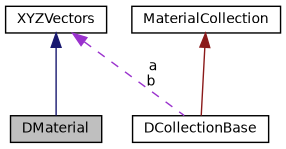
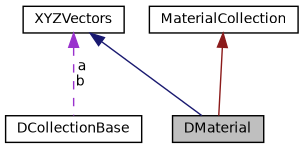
edge "DCollectionBase" -> "MaterialCollection": now "DMaterial" -> "MaterialCollection"
